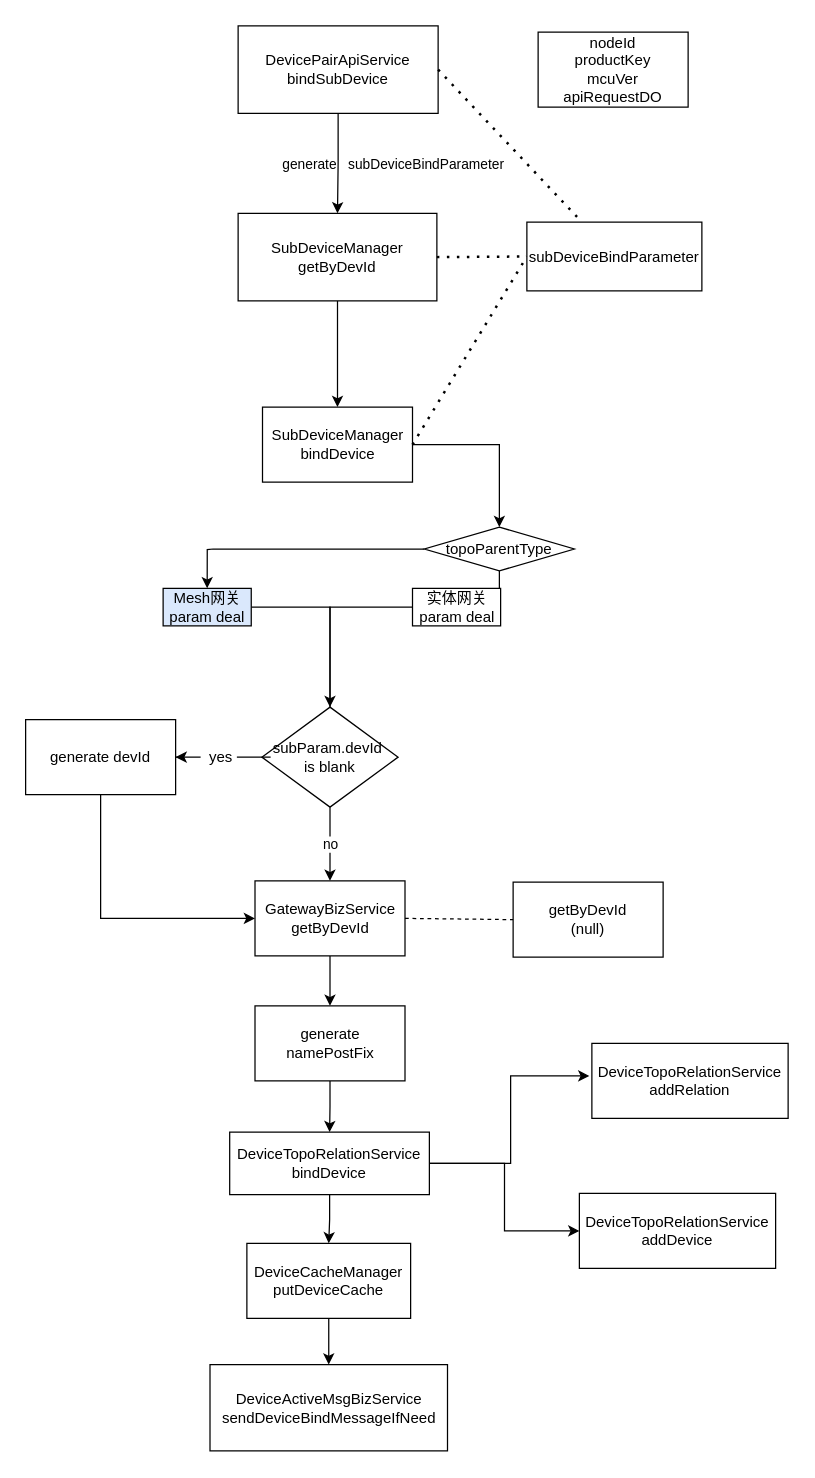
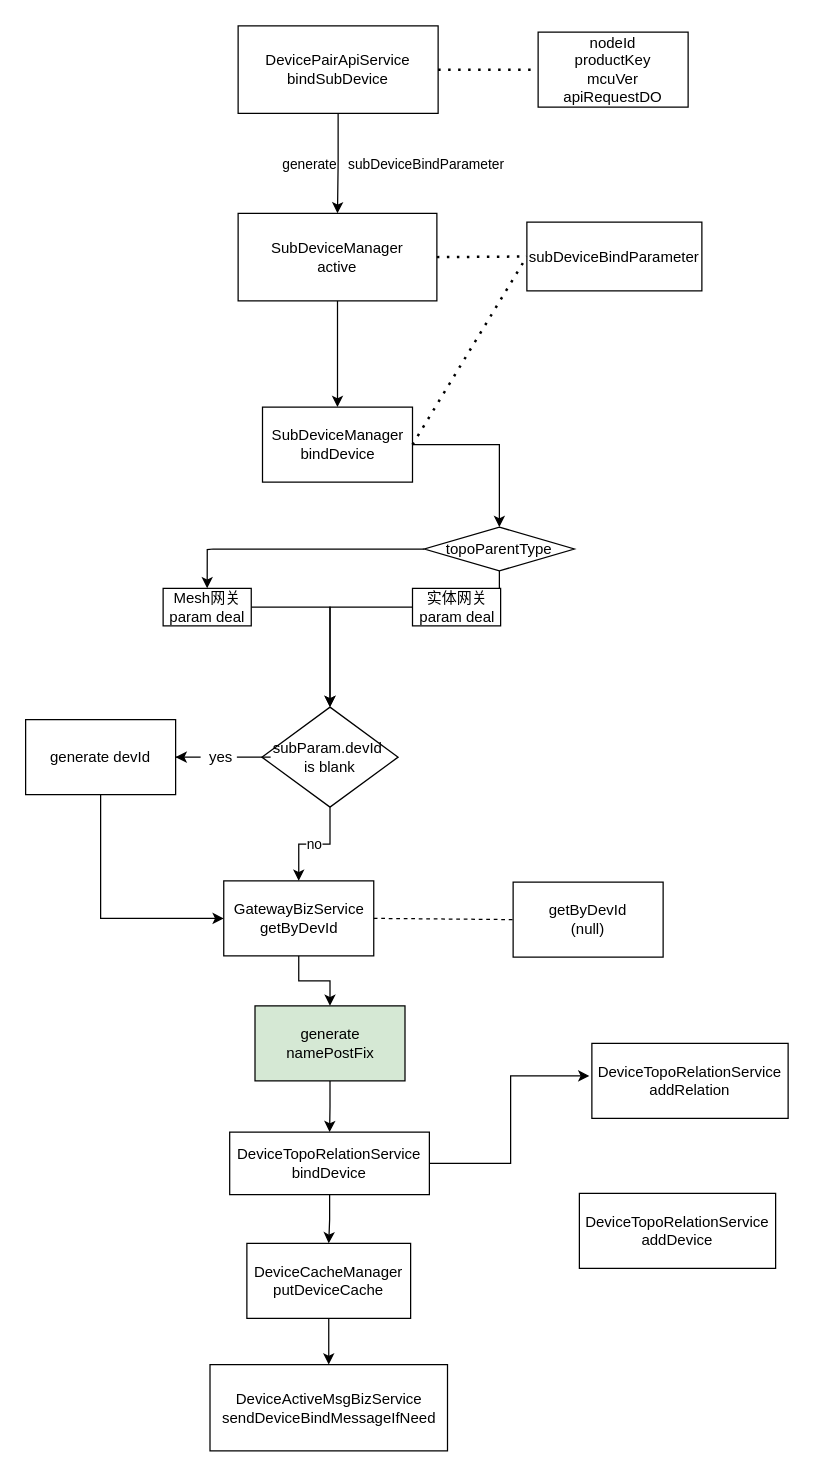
edge "DevicePairApiService bindSubDevice" -- "subDeviceBindParameter": now "DevicePairApiService bindSubDevice" -- "nodeId productKey mcuVer apiRequestDO"
node "SubDeviceManager getByDevId": label "SubDeviceManager getByDevId" -> "SubDeviceManager active"
node "Mesh网关 param deal": fillcolor #dae8fc -> #ffffff
edge "实体网关 param deal" -- "subParam.devId is blank": arrowhead none -> classic
node "GatewayBizService getByDevId": moved (330, 918) -> (299, 918)
node "generate namePostFix": fillcolor #ffffff -> #d5e8d4
edge "DeviceTopoRelationService bindDevice" -> "DeviceTopoRelationService addDevice": removed
